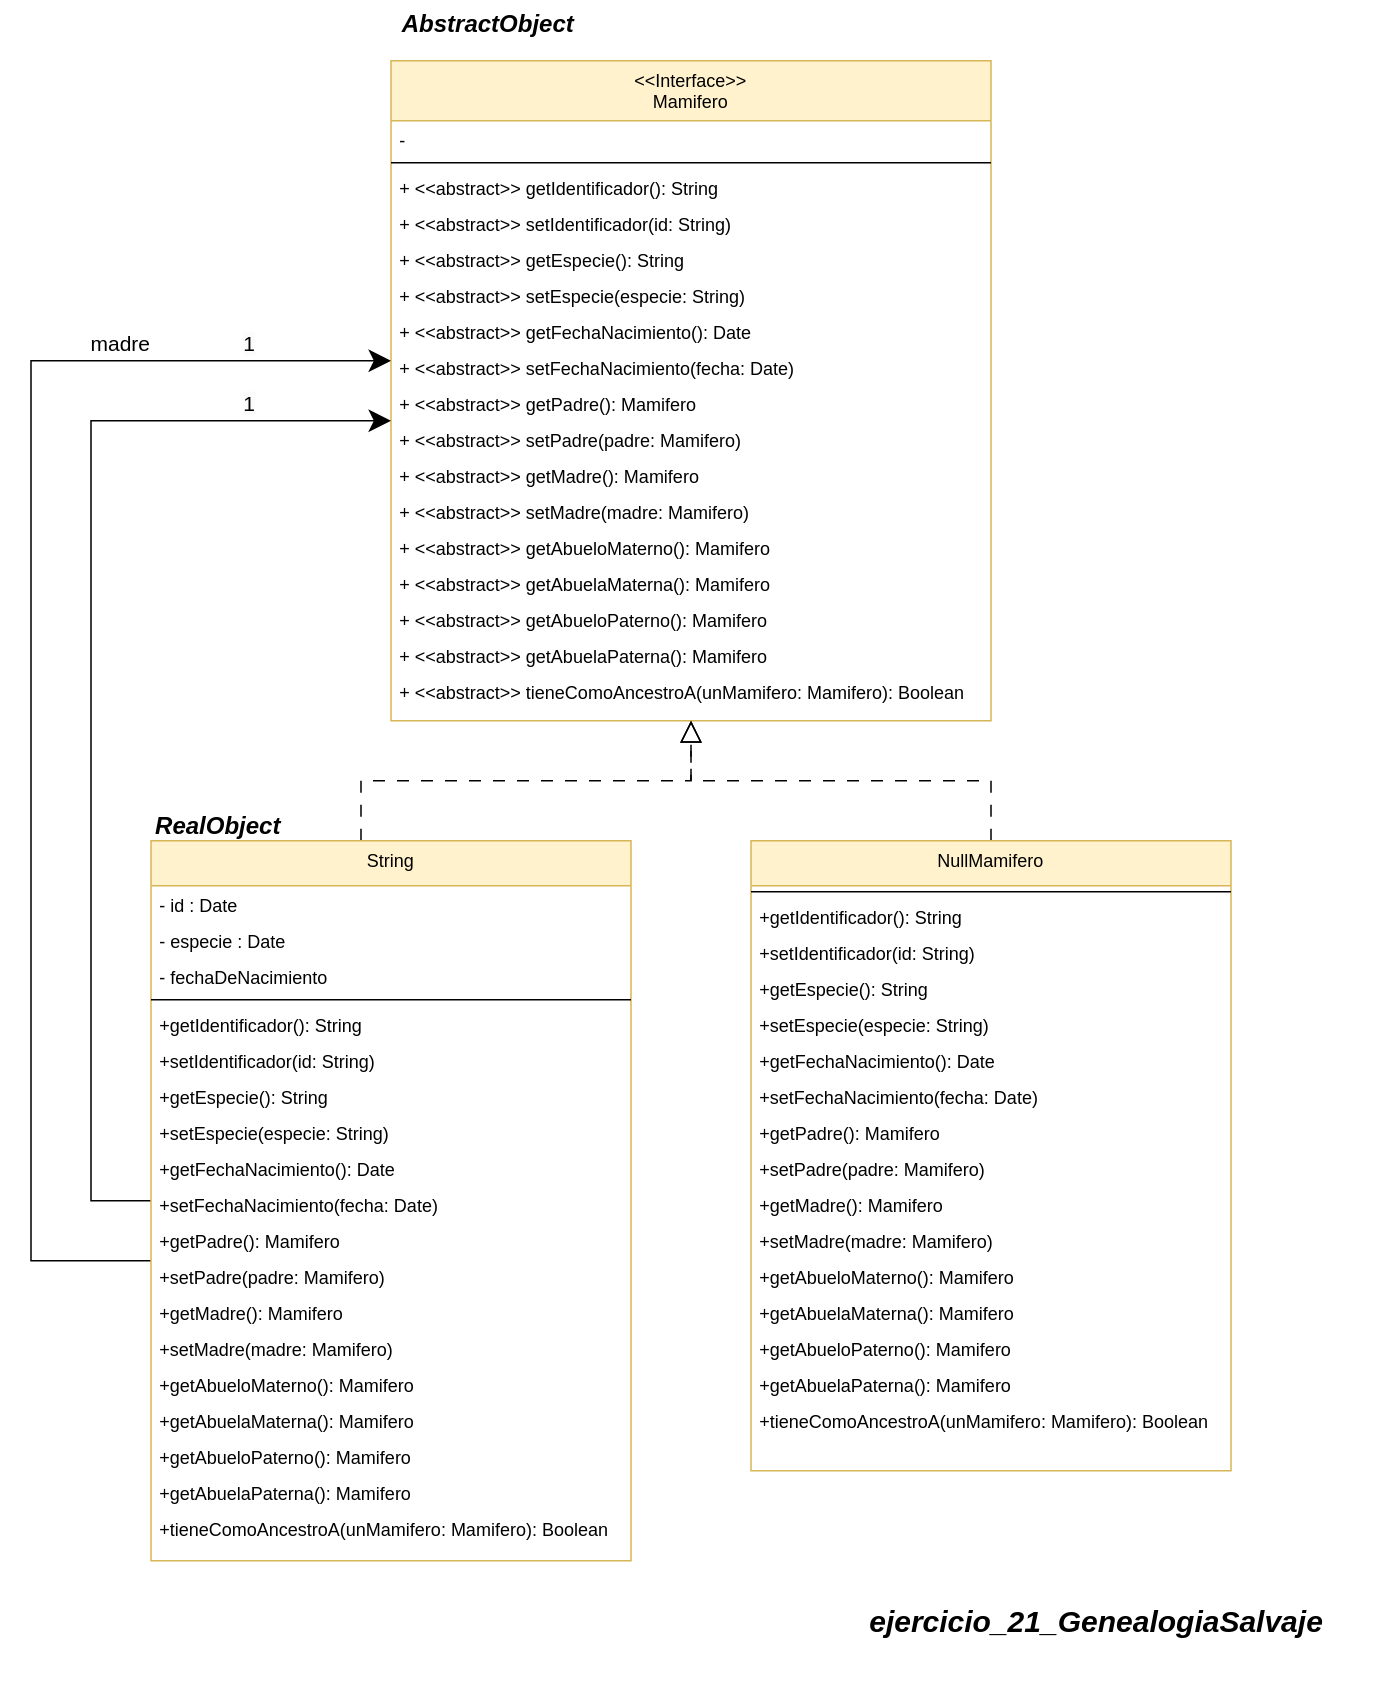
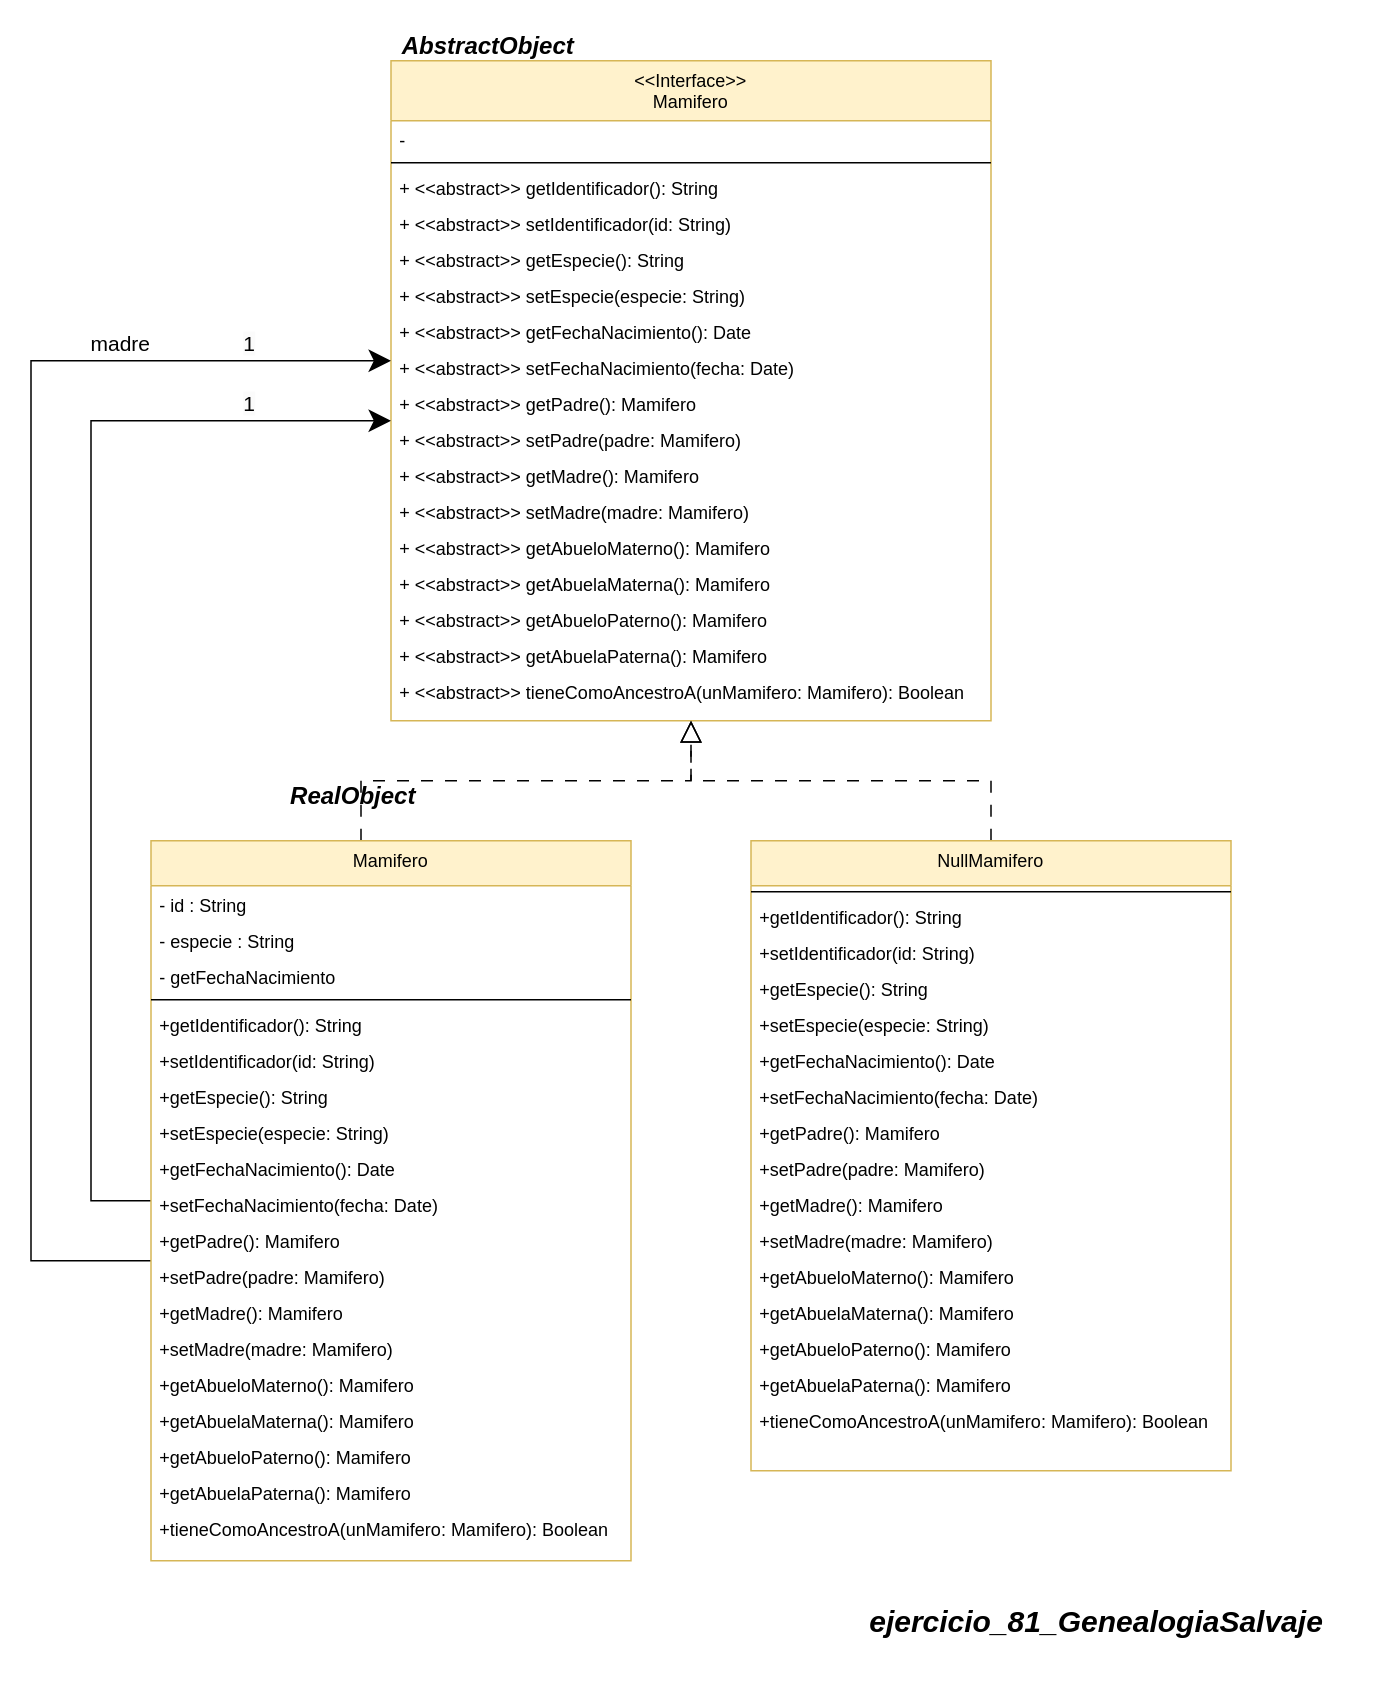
node "AbstractObject": moved (488, 23) -> (488, 46)
node "RealObject": moved (218, 826) -> (353, 796)
node "String": label "String" -> "Mamifero"
node "- id : Date": label "- id : Date" -> "- id : String"
node "- especie : Date": label "- especie : Date" -> "- especie : String"
node "- fechaDeNacimiento": label "- fechaDeNacimiento" -> "- getFechaNacimiento"
node "ejercicio_21_GenealogiaSalvaje": label "ejercicio_21_GenealogiaSalvaje" -> "ejercicio_81_GenealogiaSalvaje"
